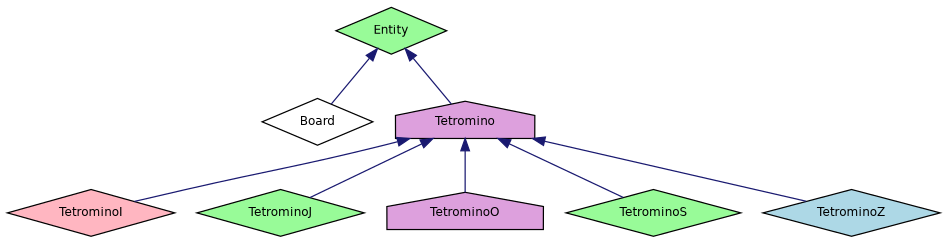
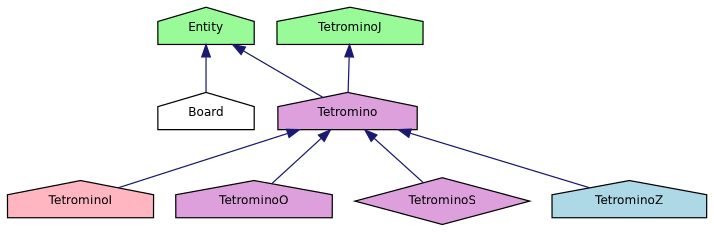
node "Entity": shape diamond -> house
node "Board": shape diamond -> house
edge "TetrominoJ" -> "Tetromino": reversed
node "TetrominoI": shape diamond -> house
node "TetrominoJ": shape diamond -> house
node "TetrominoS": fillcolor palegreen -> plum
node "TetrominoZ": shape diamond -> house
